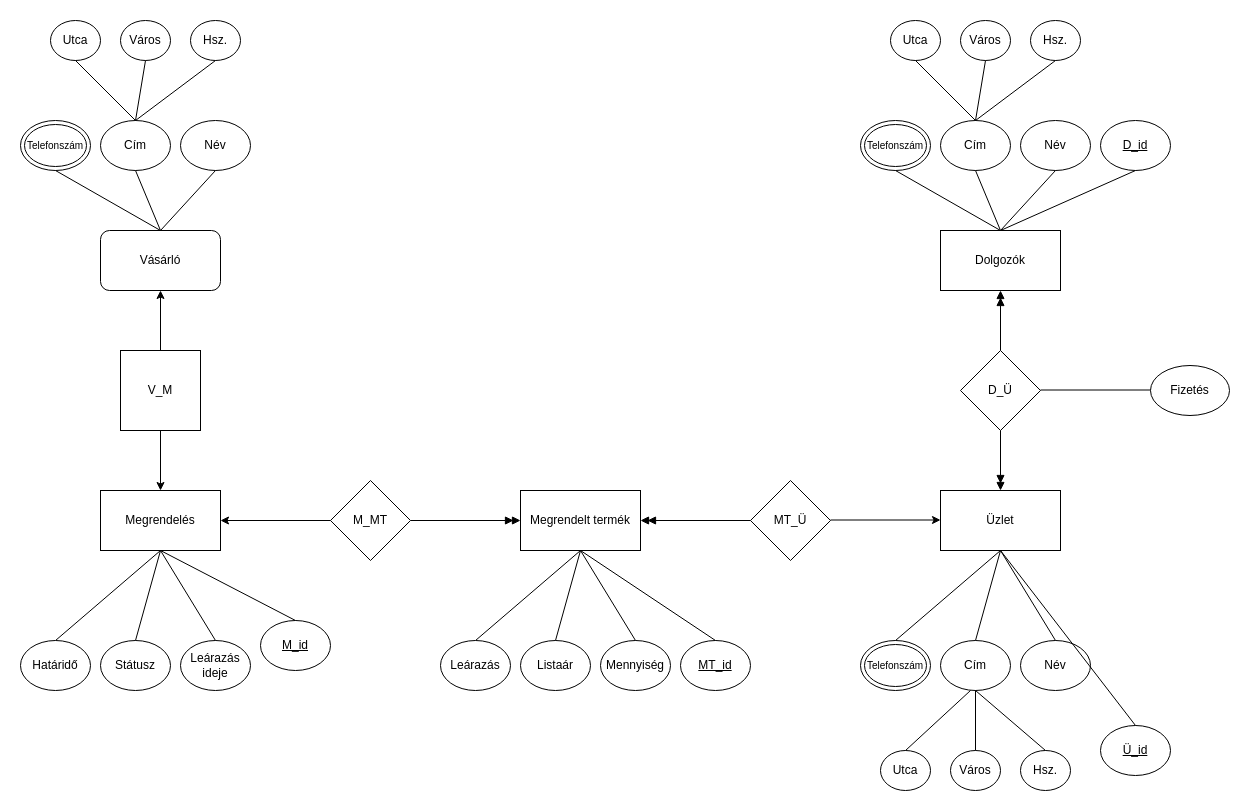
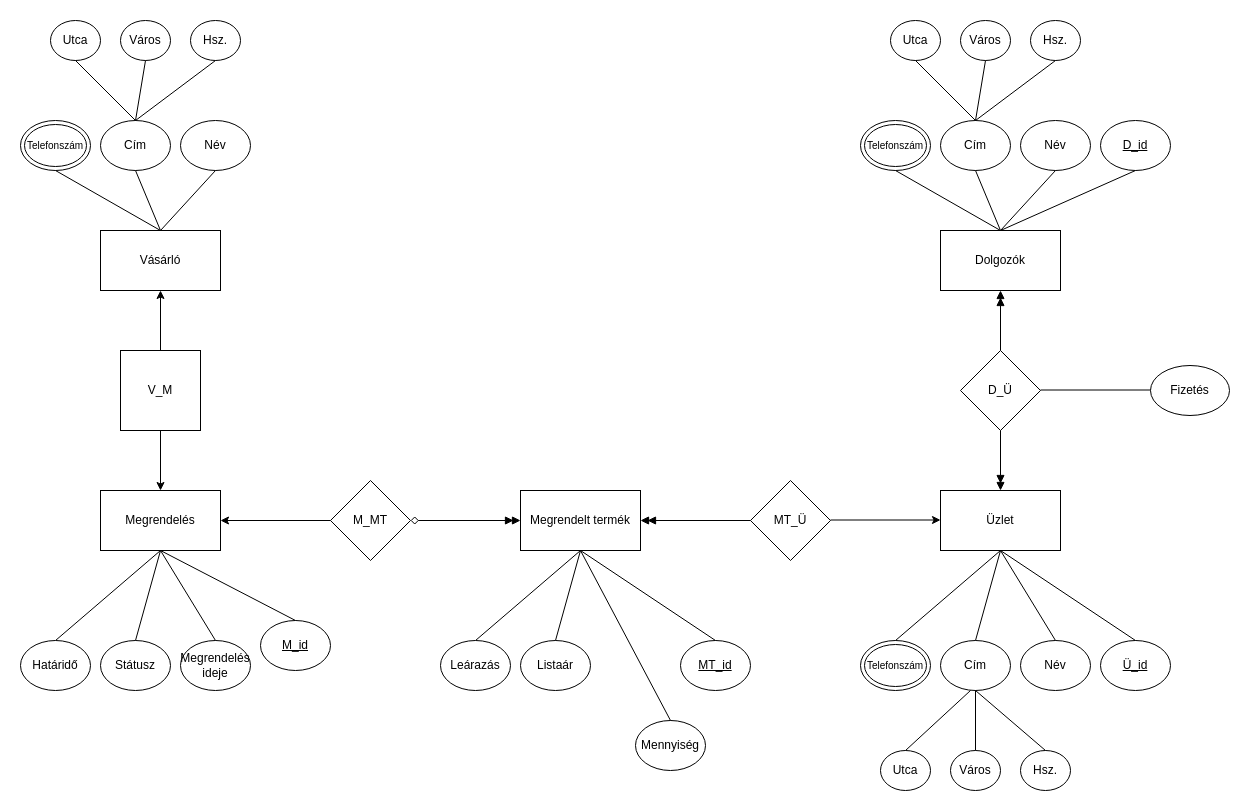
node "Vásárló": shape rounded rectangle -> rectangle
edge "M_MT" -> "Megrendelt termék": arrowhead none -> diamond
node "Leárazás ideje": label "Leárazás ideje" -> "Megrendelés ideje"
node "Mennyiség": moved (636, 666) -> (671, 746)
node "Ü_id": moved (1136, 751) -> (1136, 666)
